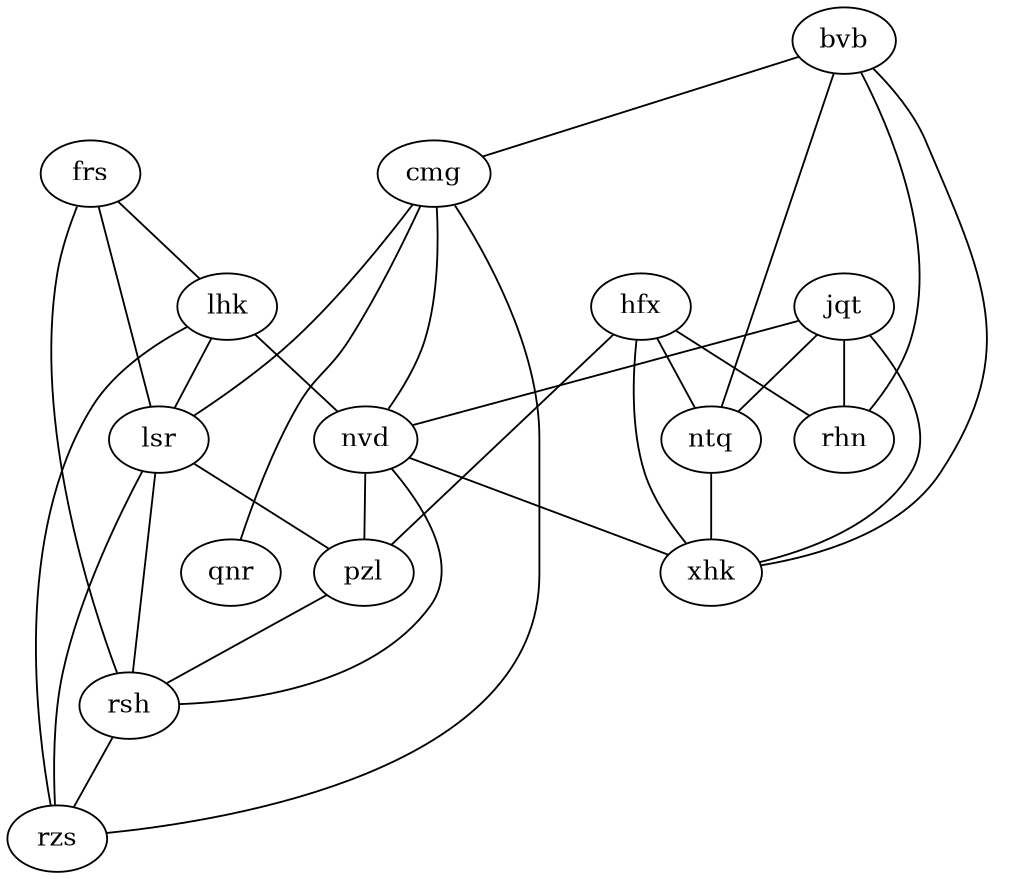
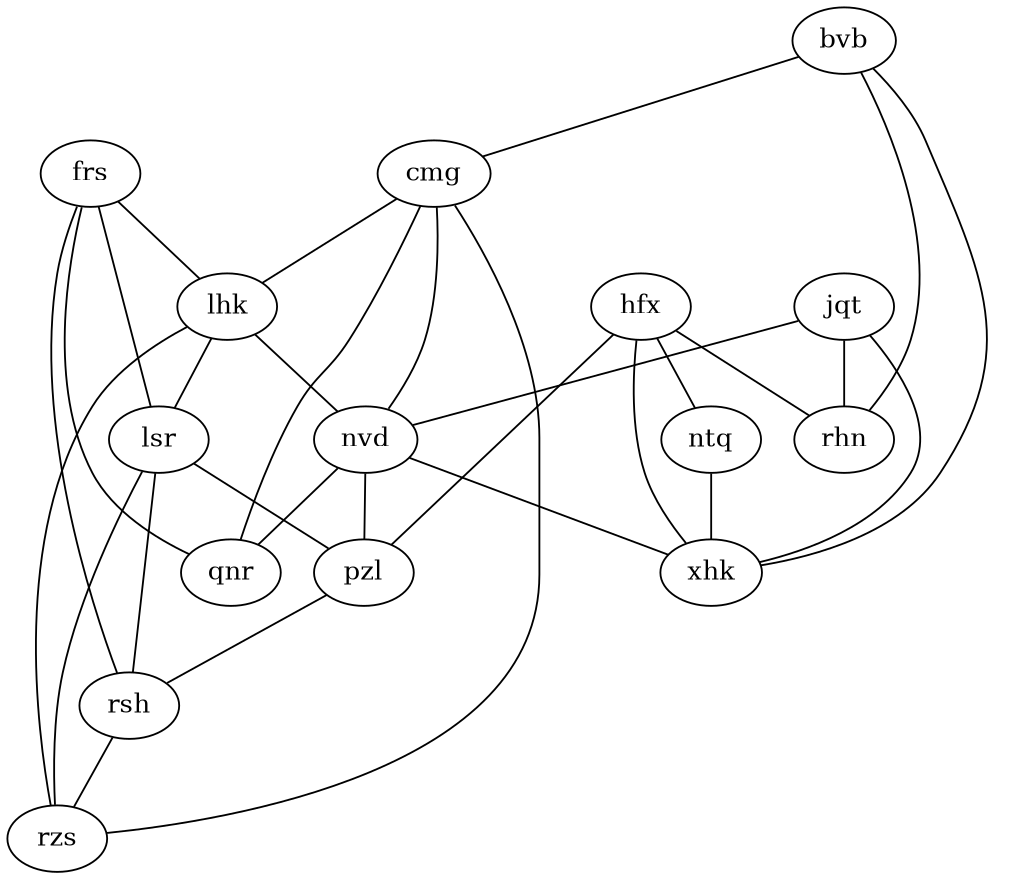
edge "bvb" -- "ntq": removed
edge "cmg" -- "lsr": now "cmg" -- "lhk"
edge "jqt" -- "ntq": removed
edge "frs" -- "qnr": added
edge "nvd" -- "rsh": now "nvd" -- "qnr"
